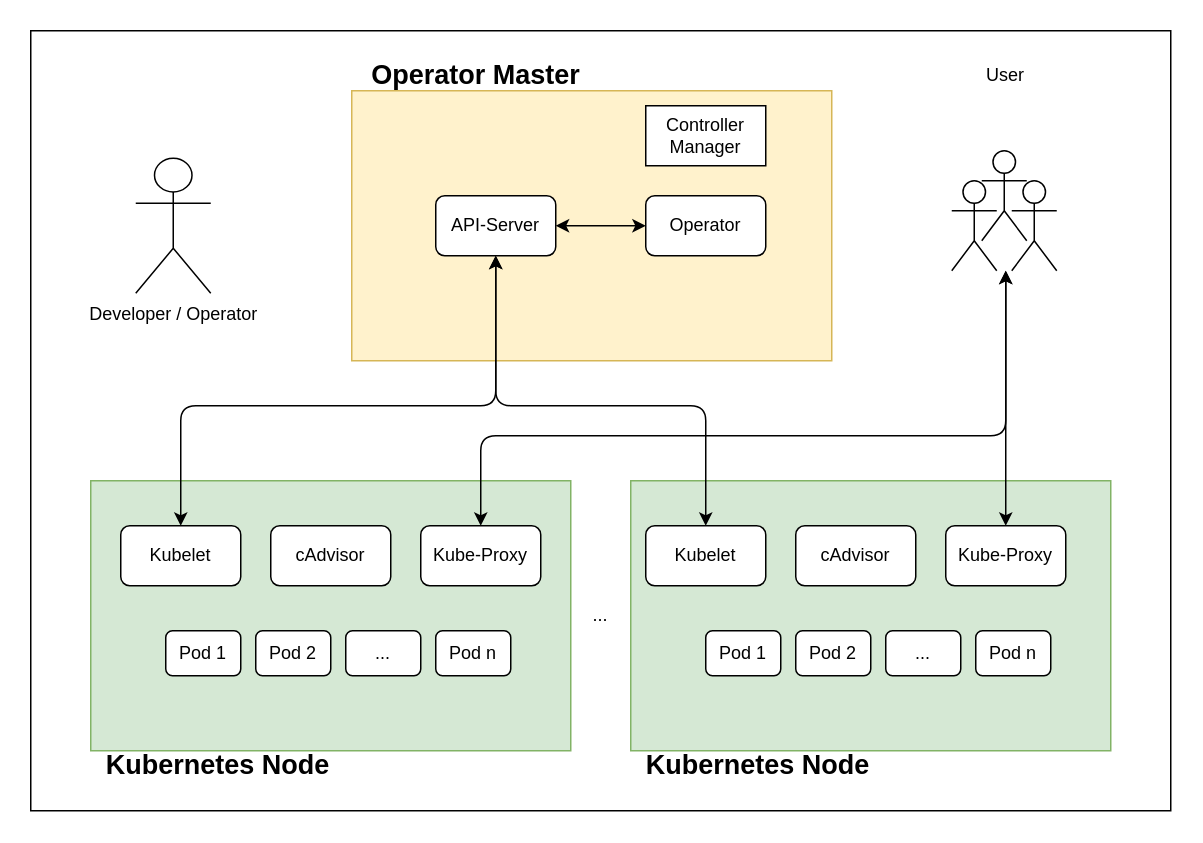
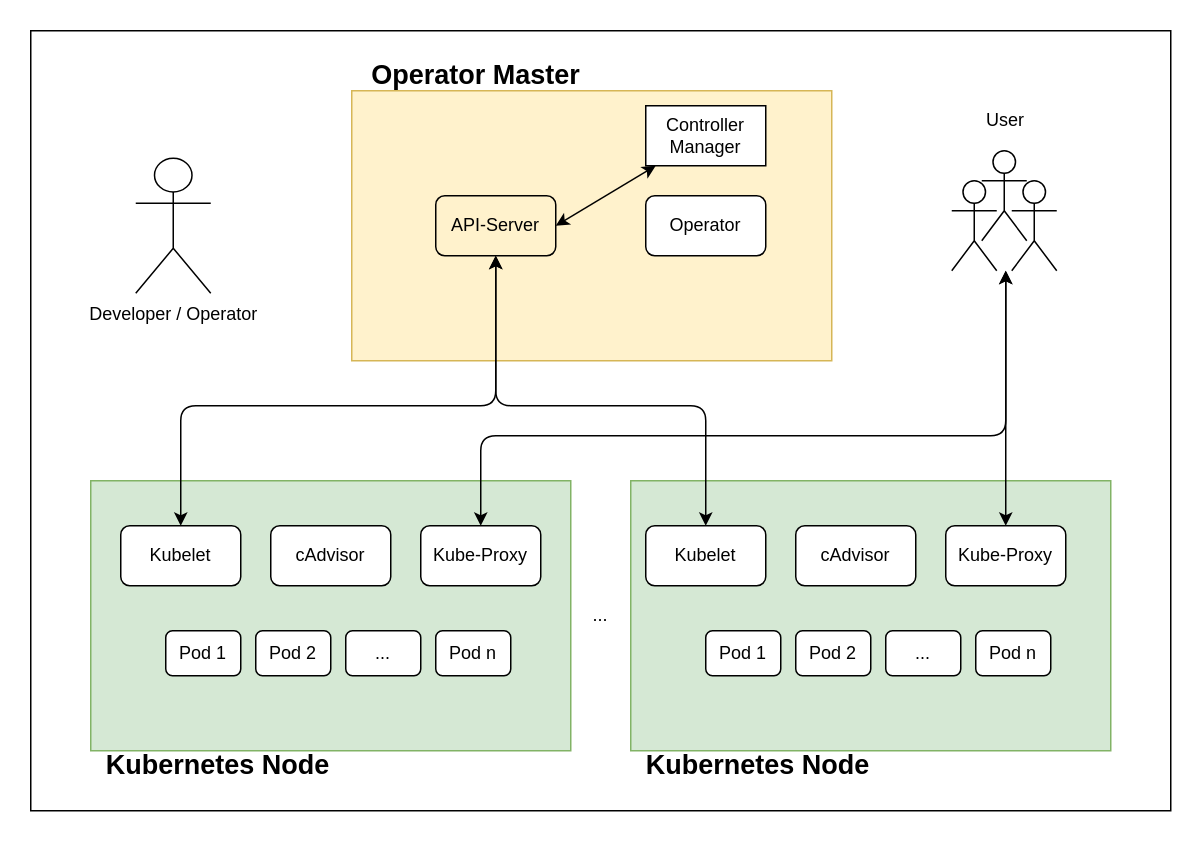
node "User": moved (1006, 76) -> (1006, 121)
node "API-Server": fillcolor #ffffff -> #fff2cc
edge "API-Server" -- "Operator": now "API-Server" -- "Controller Manager"
